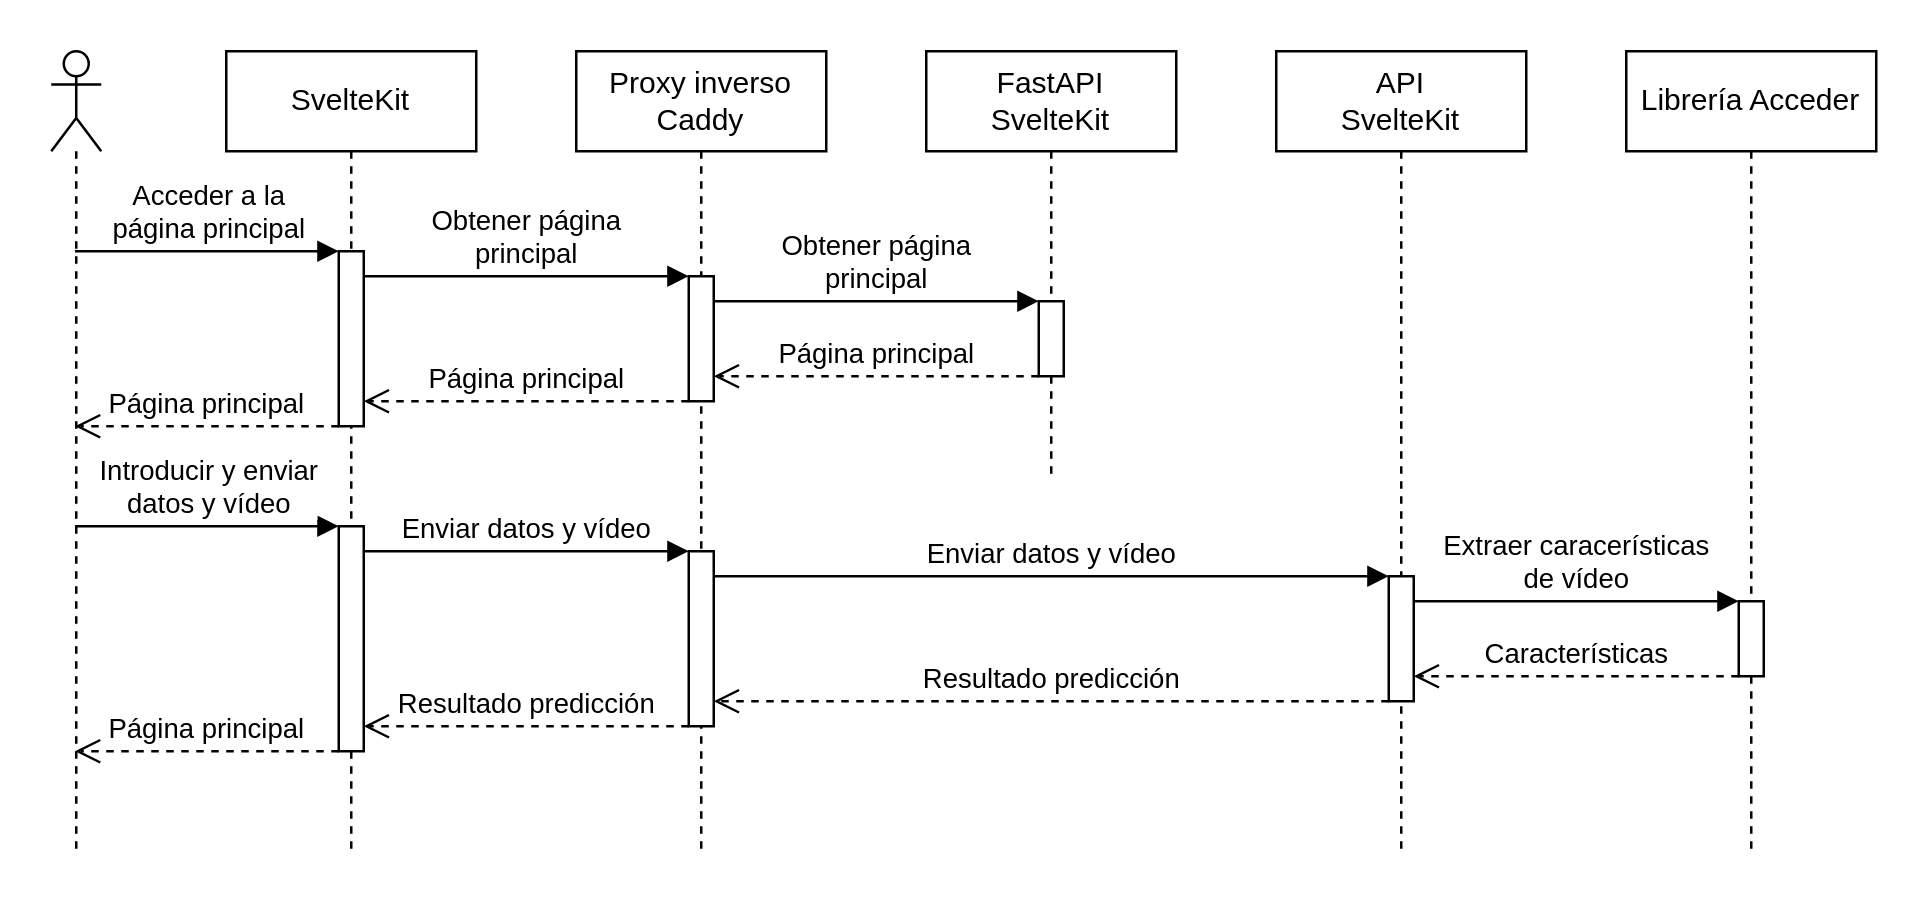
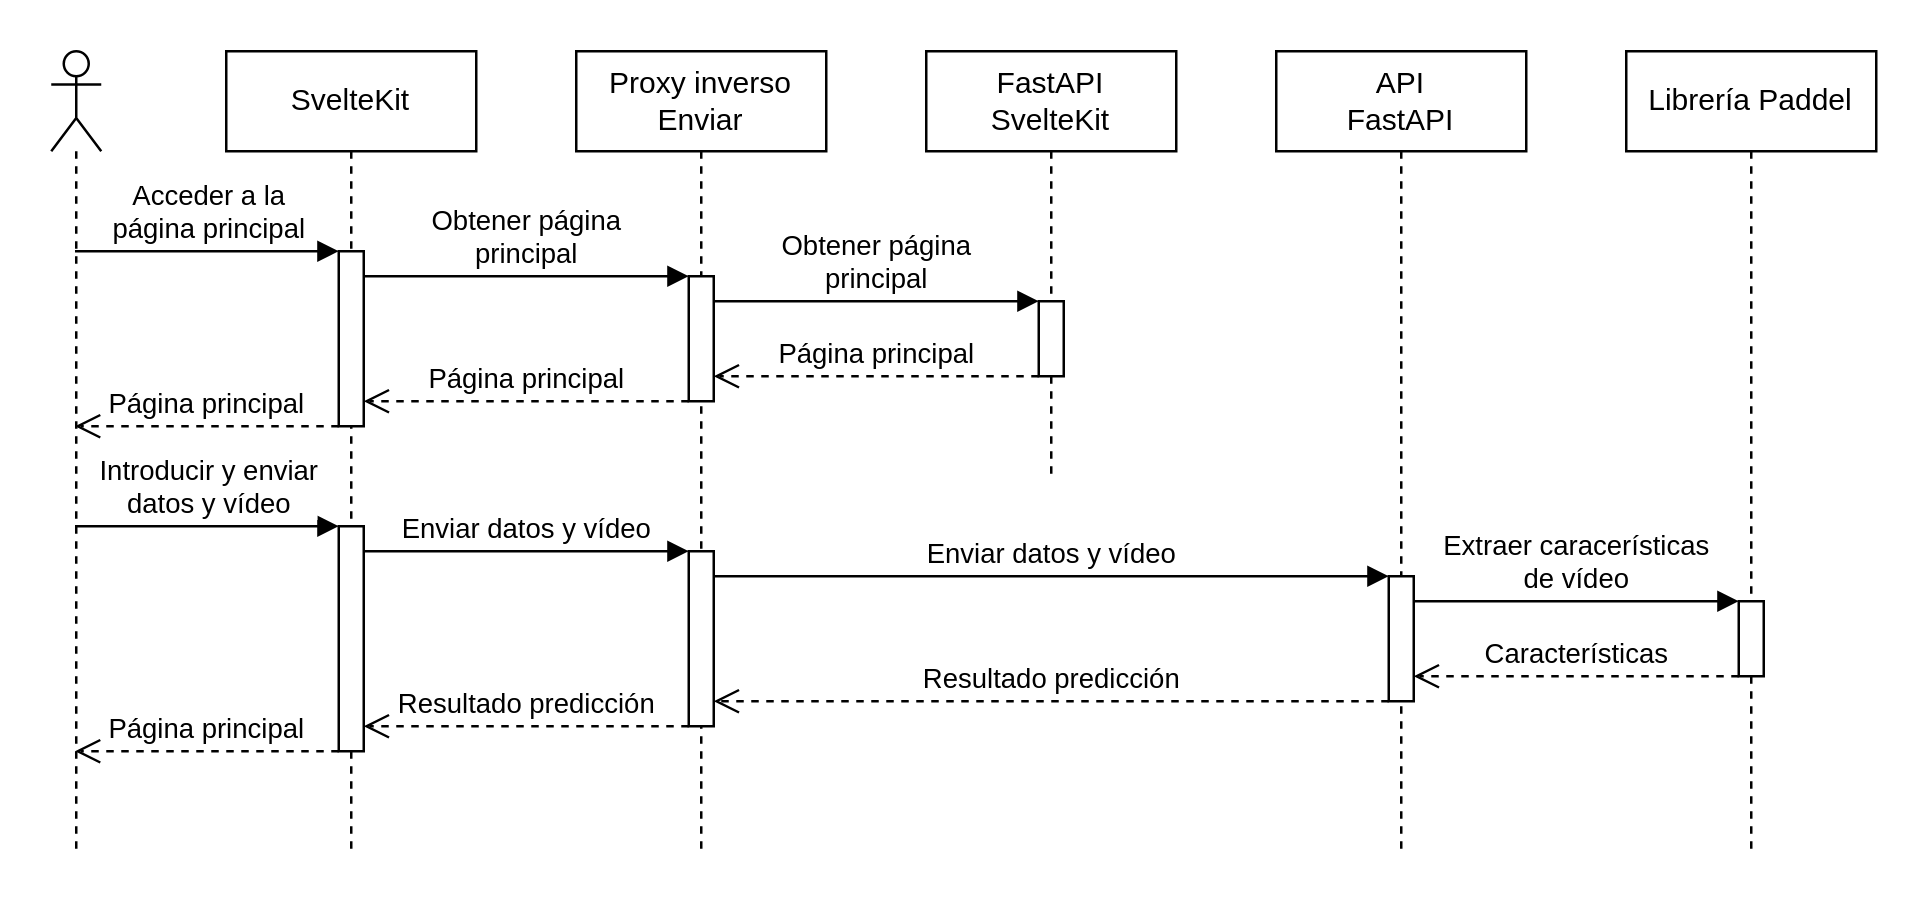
node "Proxy inverso Caddy": label "Proxy inverso Caddy" -> "Proxy inverso Enviar"
node "API SvelteKit": label "API SvelteKit" -> "API FastAPI"
node "Librería Acceder": label "Librería Acceder" -> "Librería Paddel"
